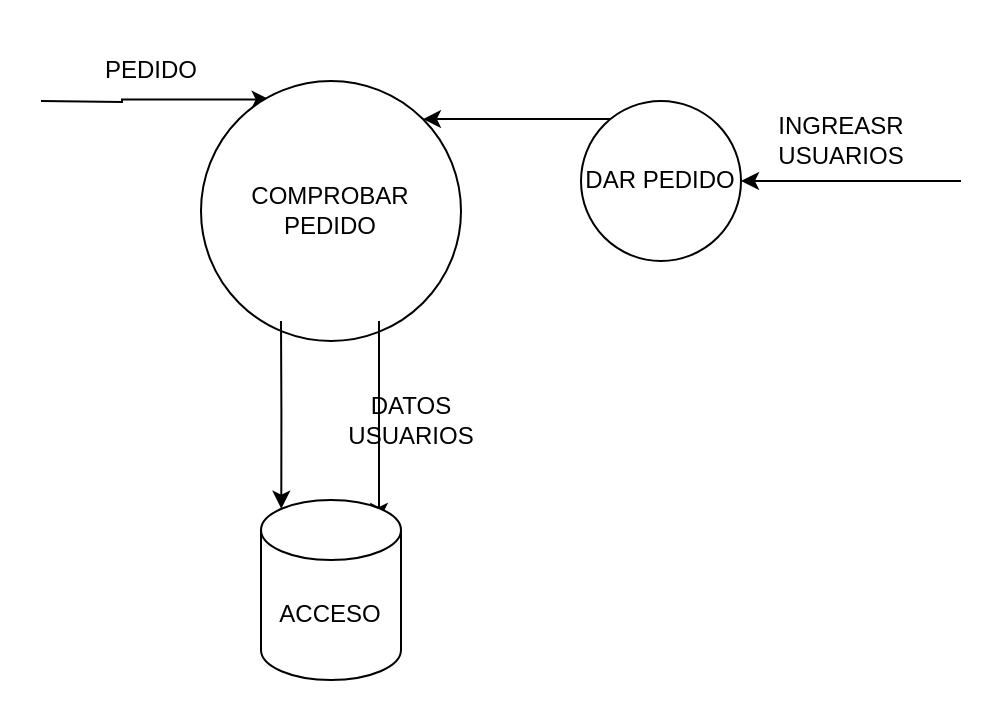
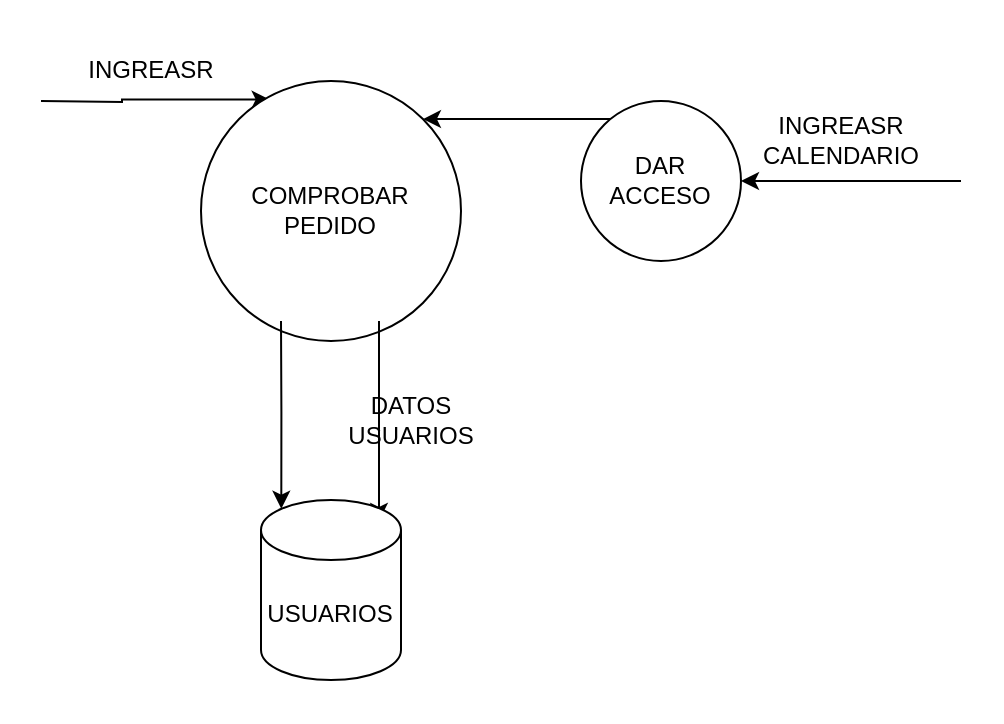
node "PEDIDO": label "PEDIDO" -> "INGREASR"
node "INGREASR USUARIOS": label "INGREASR USUARIOS" -> "INGREASR CALENDARIO"
node "DAR PEDIDO": label "DAR PEDIDO" -> "DAR ACCESO"
node "ACCESO": label "ACCESO" -> "USUARIOS"
